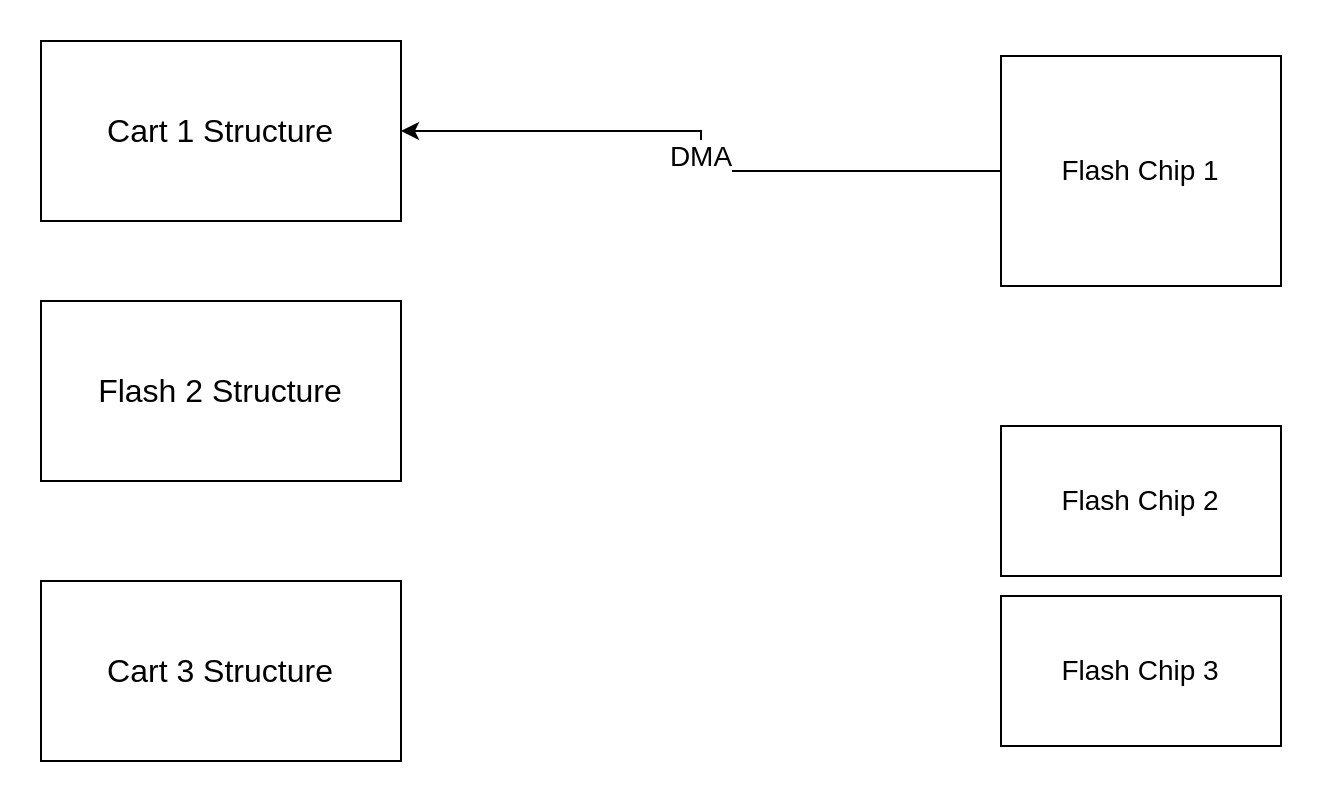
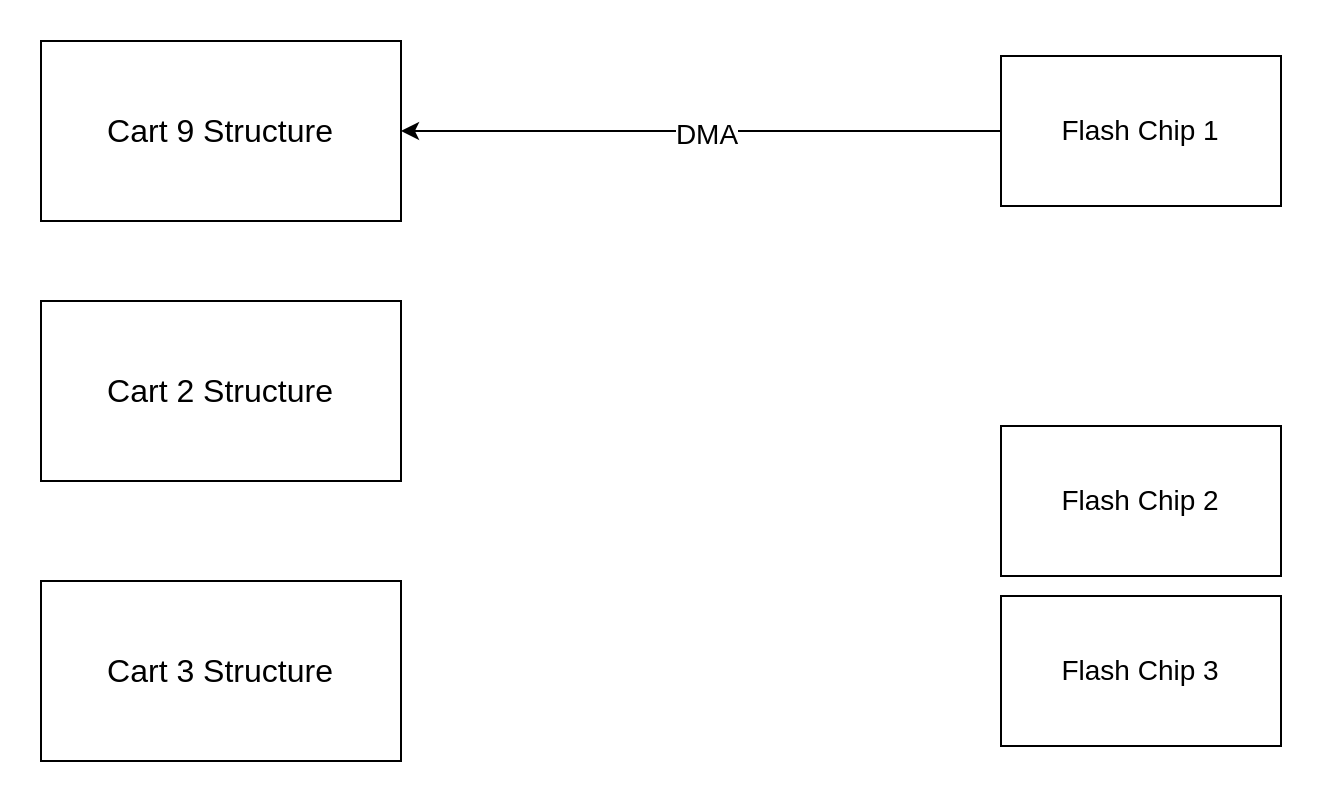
node "Cart 1 Structure": label "Cart 1 Structure" -> "Cart 9 Structure"
node "Flash Chip 1": size 280x230 -> 280x150
node "Flash 2 Structure": label "Flash 2 Structure" -> "Cart 2 Structure"
